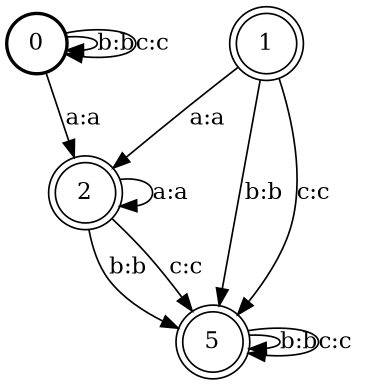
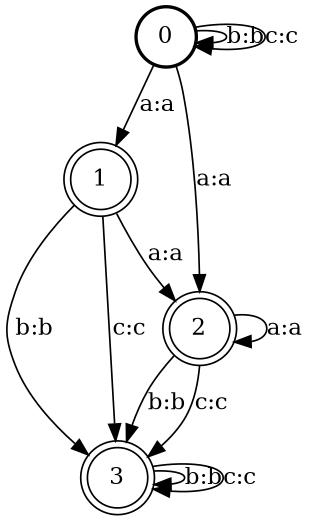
edge "0" -> "1": added, label "a:a"
node "5": label "5" -> "3"
